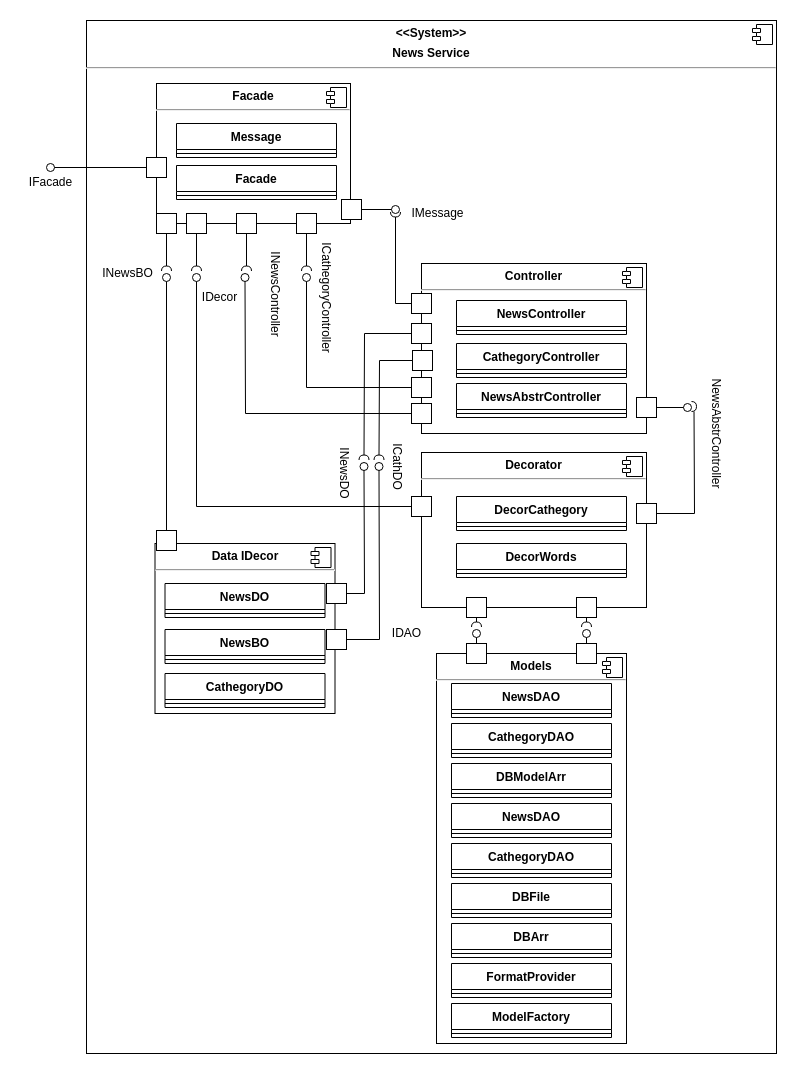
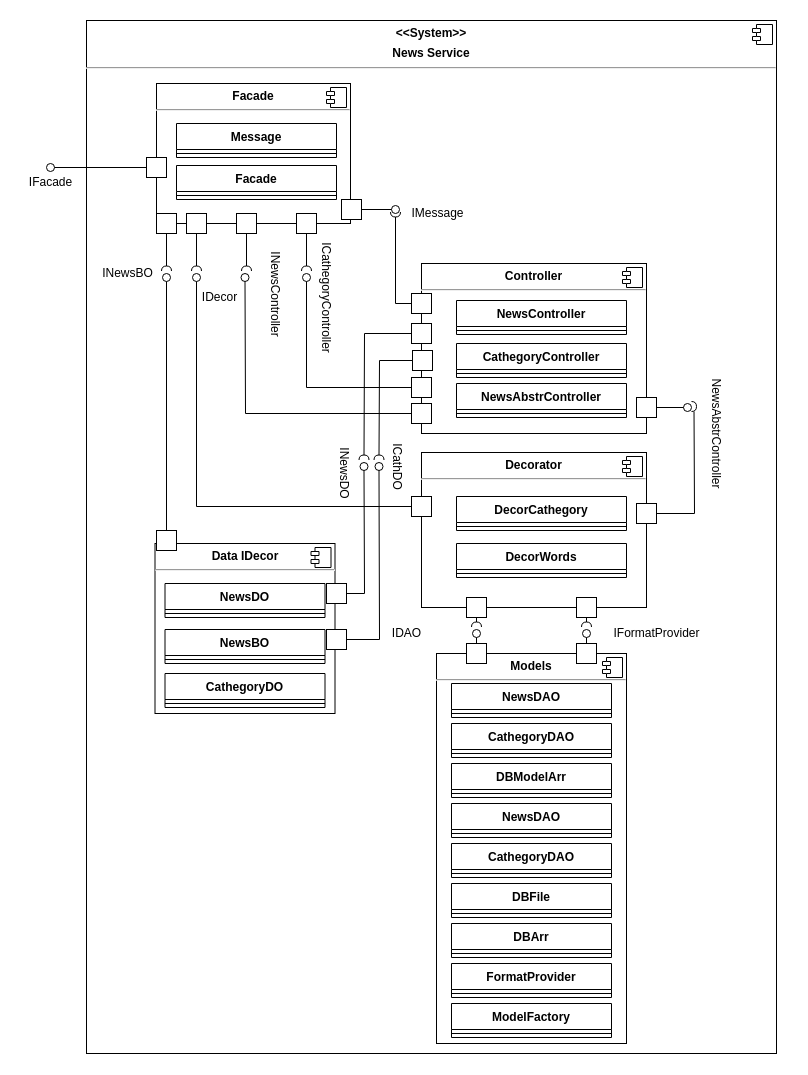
node "IFormatProvider": added
